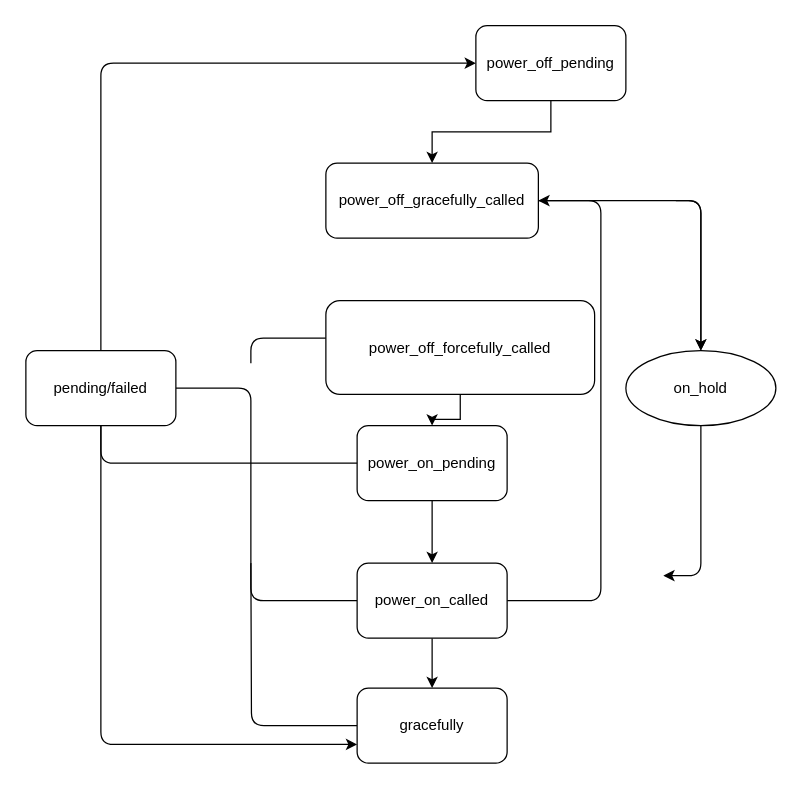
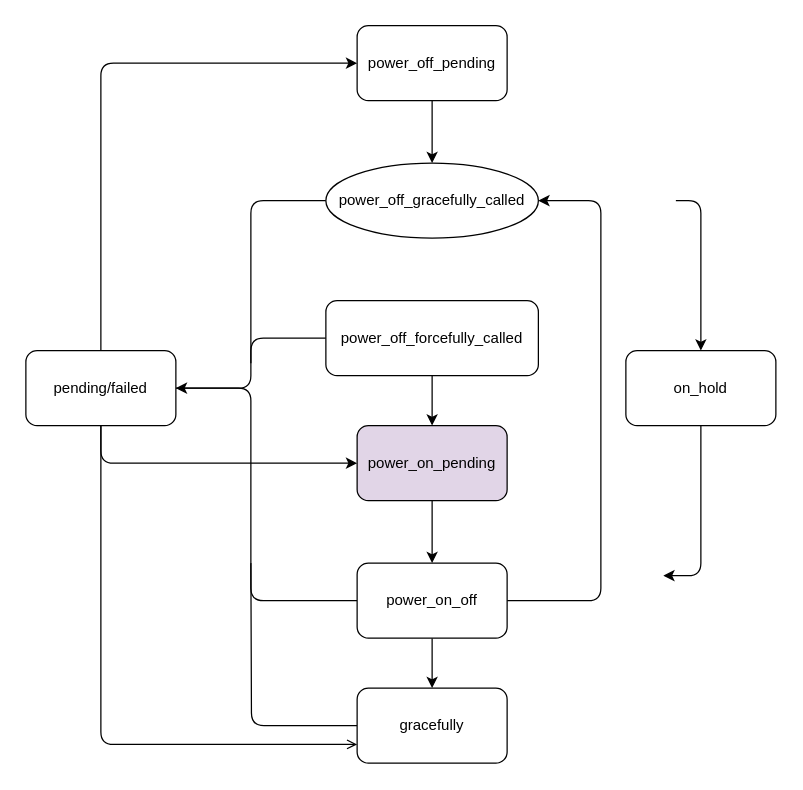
node "power_off_pending": moved (551, 63) -> (432, 63)
node "power_off_gracefully_called": shape rounded rectangle -> ellipse
edge "power_off_gracefully_called" -> "on_hold": now "power_off_gracefully_called" -> "pending/failed"
node "power_off_forcefully_called": size 269x94 -> 213x75
node "on_hold": shape ellipse -> rounded rectangle
edge "pending/failed" -- "power_on_pending": arrowhead none -> classic
node "power_on_pending": fillcolor #ffffff -> #e1d5e7
node "power_on_called": label "power_on_called" -> "power_on_off"
edge "pending/failed" -> "gracefully": arrowhead classic -> open
